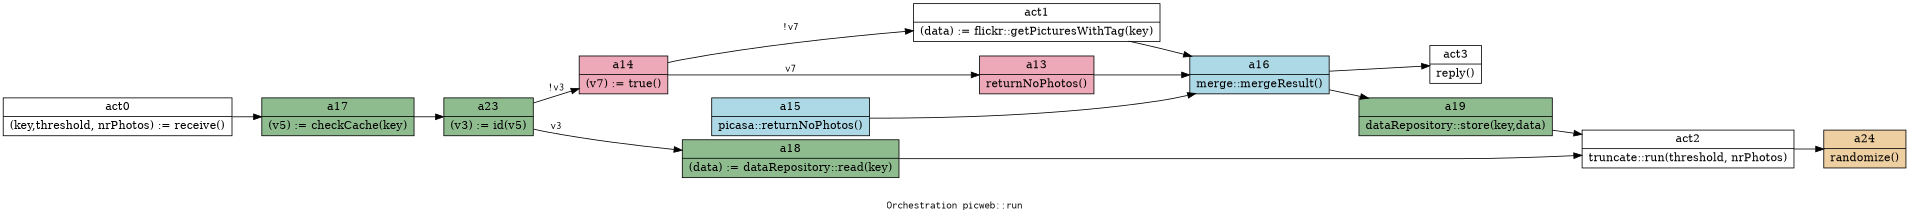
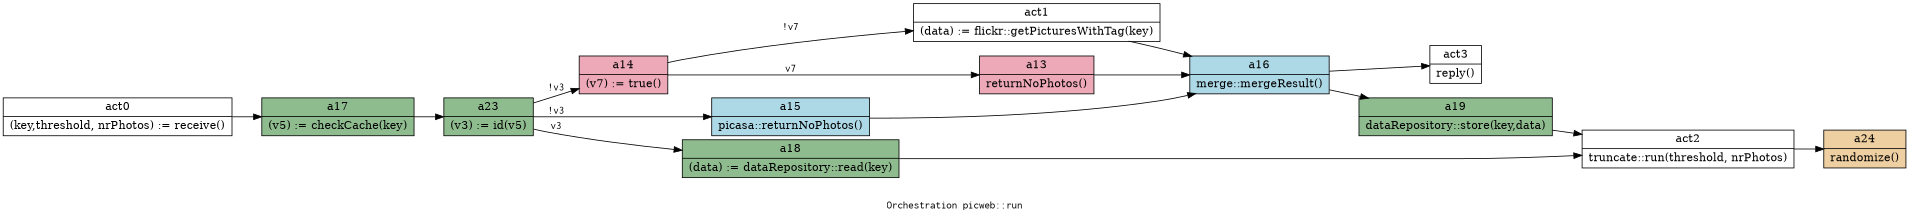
edge "a23" -> "a15": added, label "!v3"
